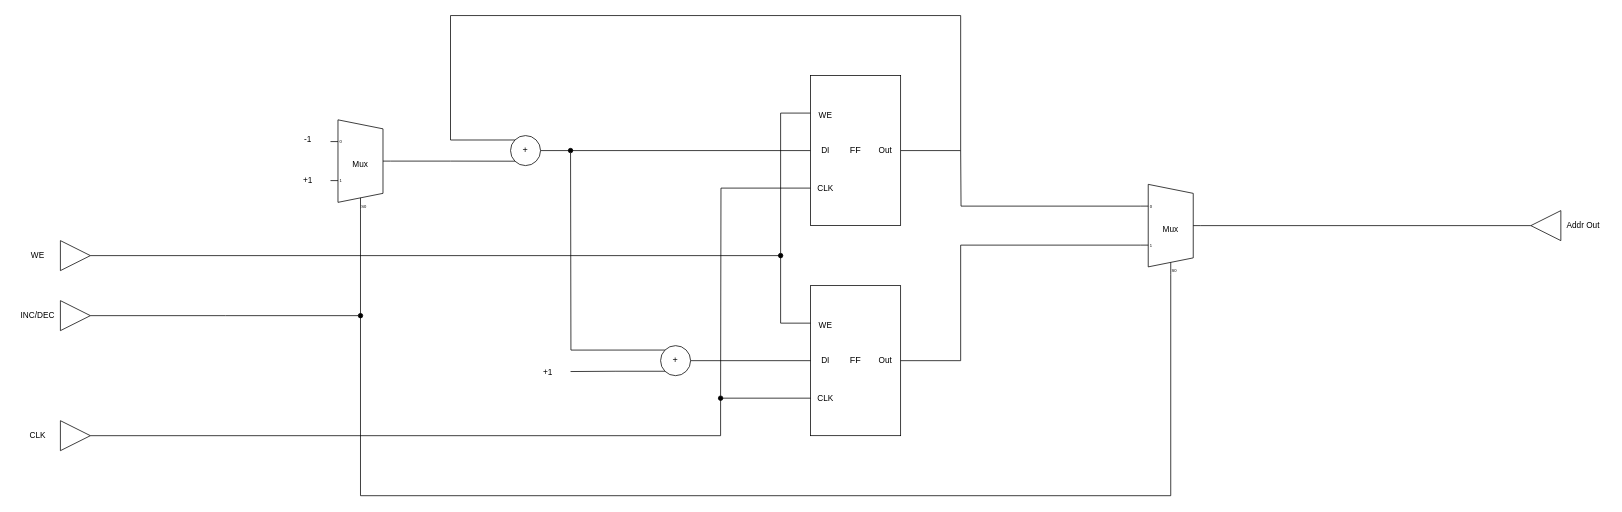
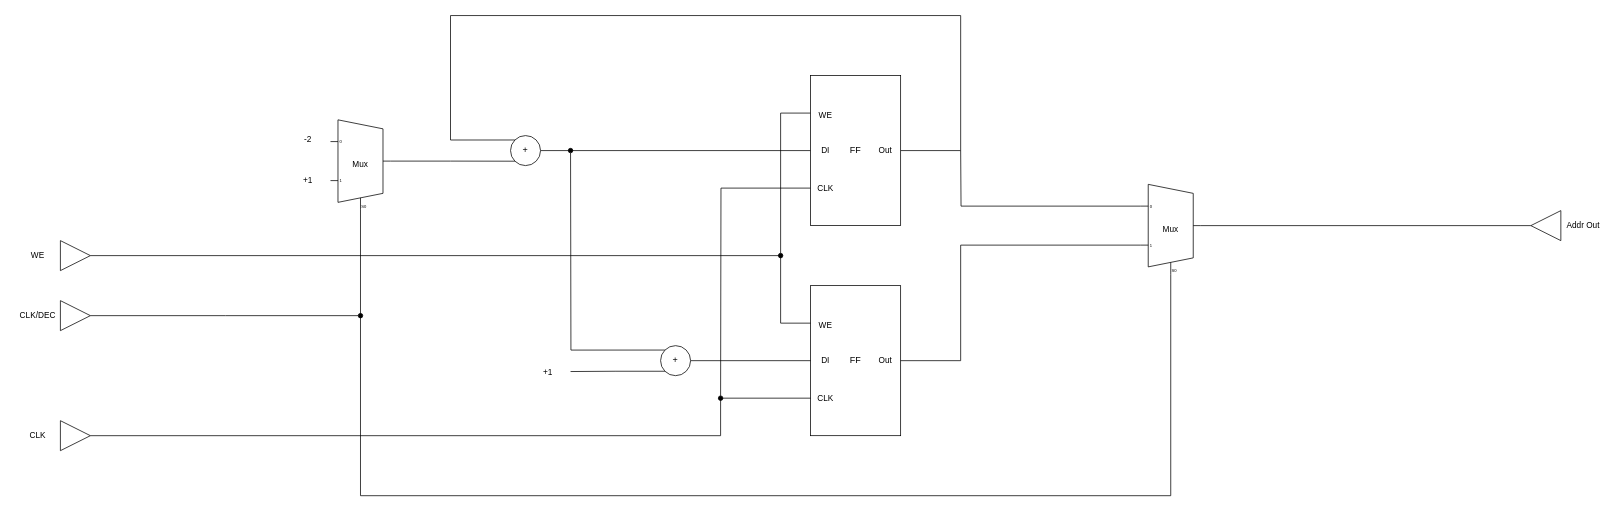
node "-1": label "-1" -> "-2"
node "INC/DEC": label "INC/DEC" -> "CLK/DEC"
